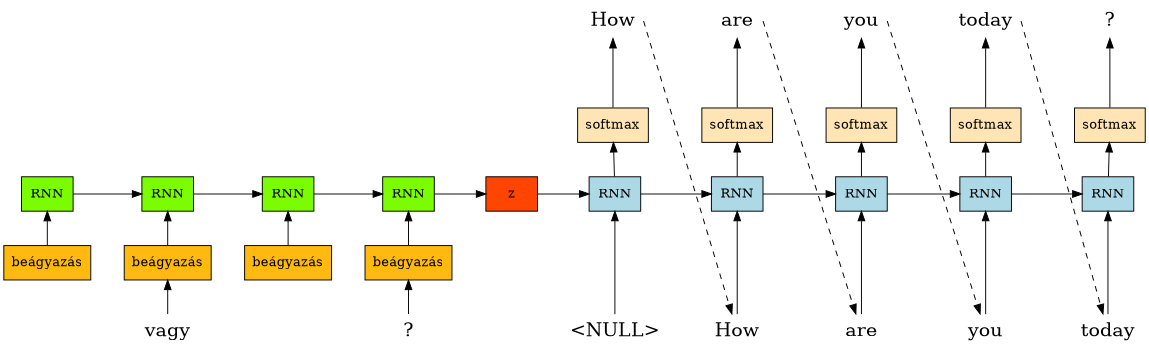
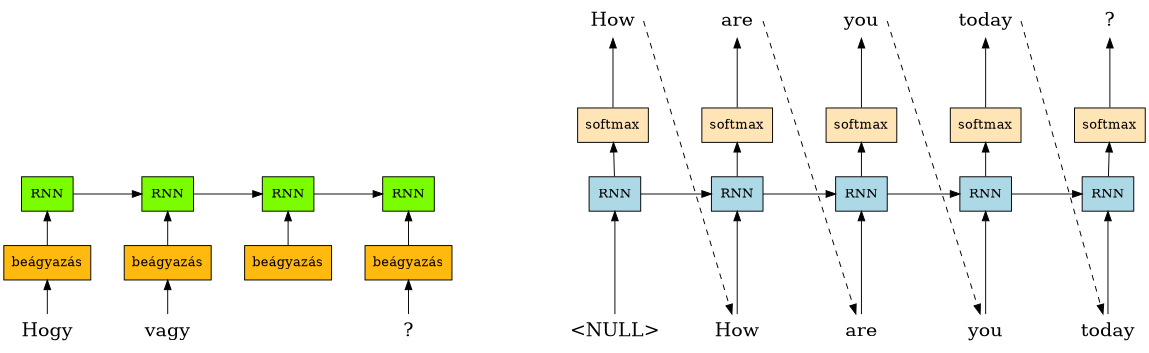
node "z": removed
node "Hogy": added
